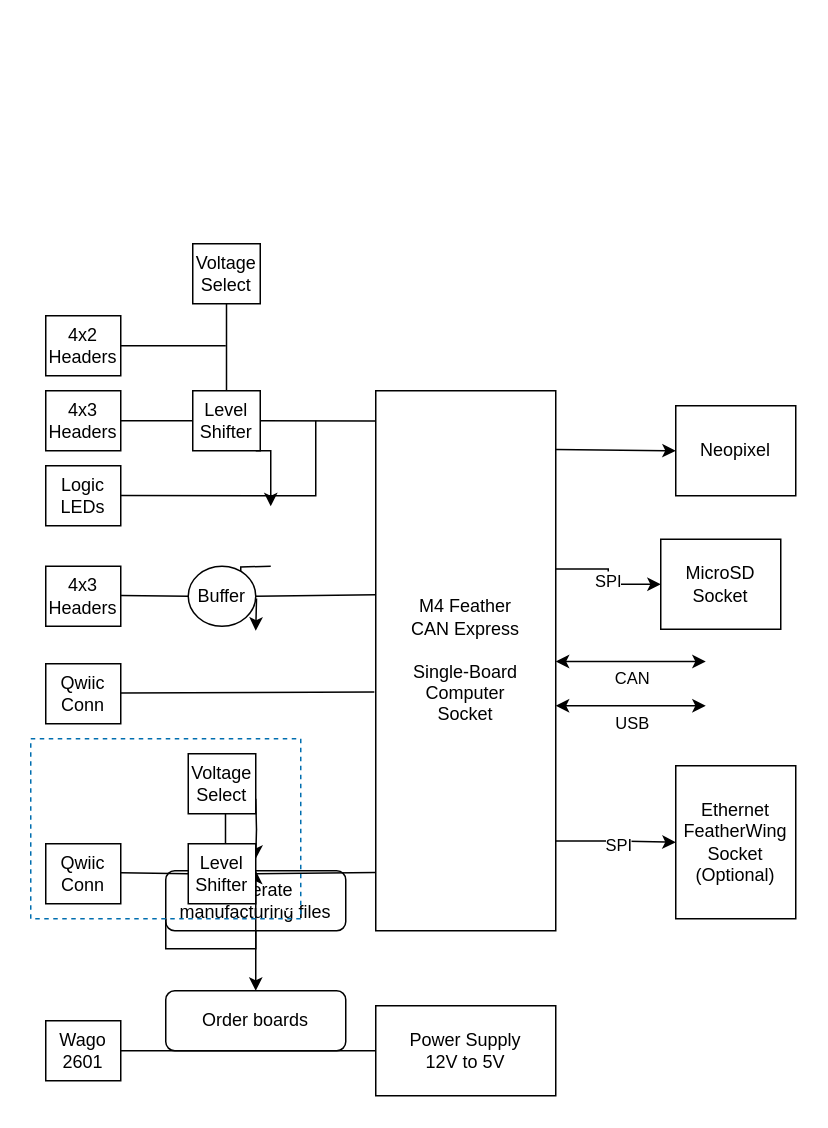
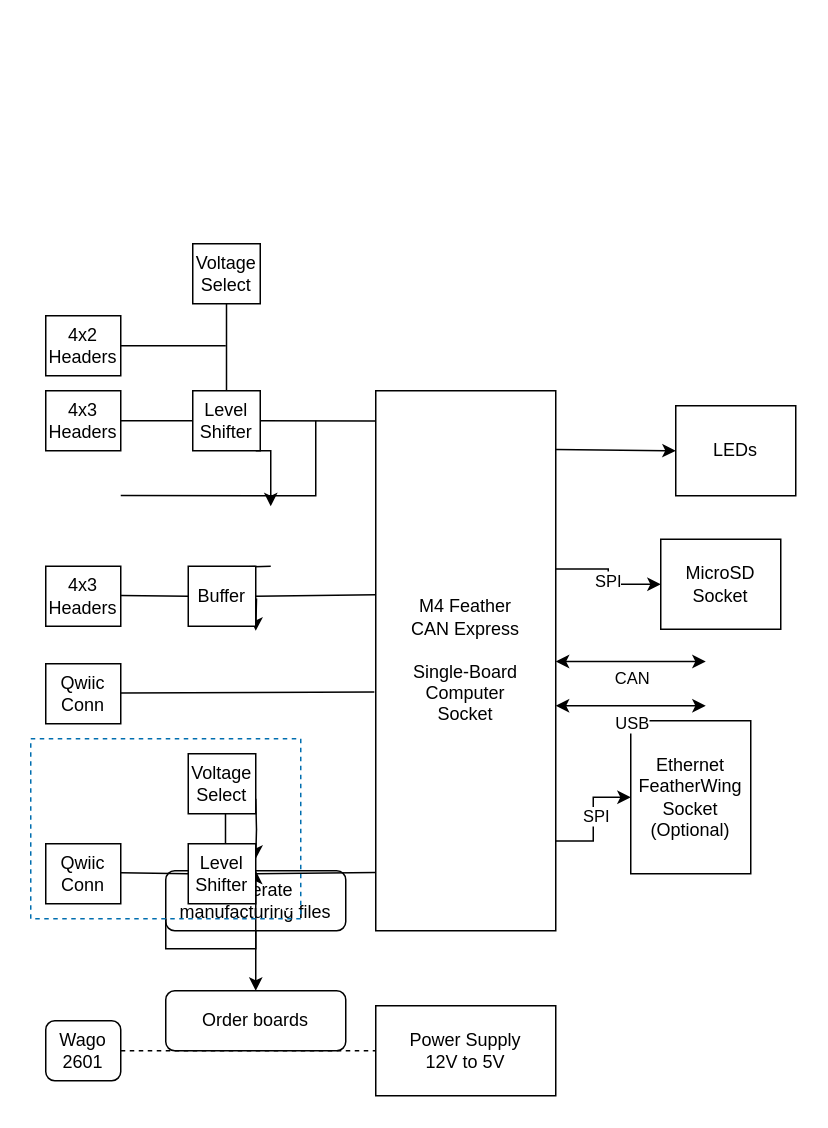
node "Neopixel": label "Neopixel" -> "LEDs"
node "Logic LEDs": removed
node "Buffer": shape ellipse -> rectangle
node "Ethernet FeatherWing Socket (Optional)": moved (736, 842) -> (691, 797)
node "Wago 2601": shape rectangle -> rounded rectangle
edge "Wago 2601" -- "Power Supply 12V to 5V": style solid -> dashed
